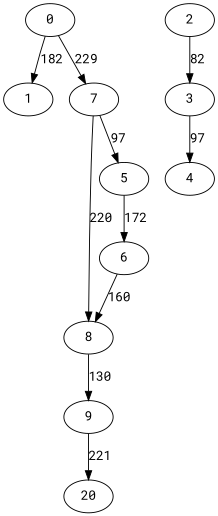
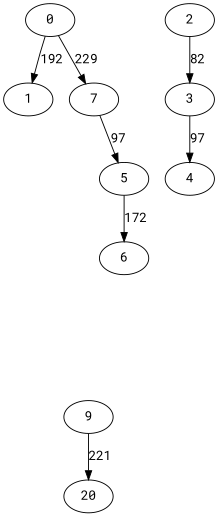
edge "0" -> "1": label "182" -> "192"
node "8": removed
